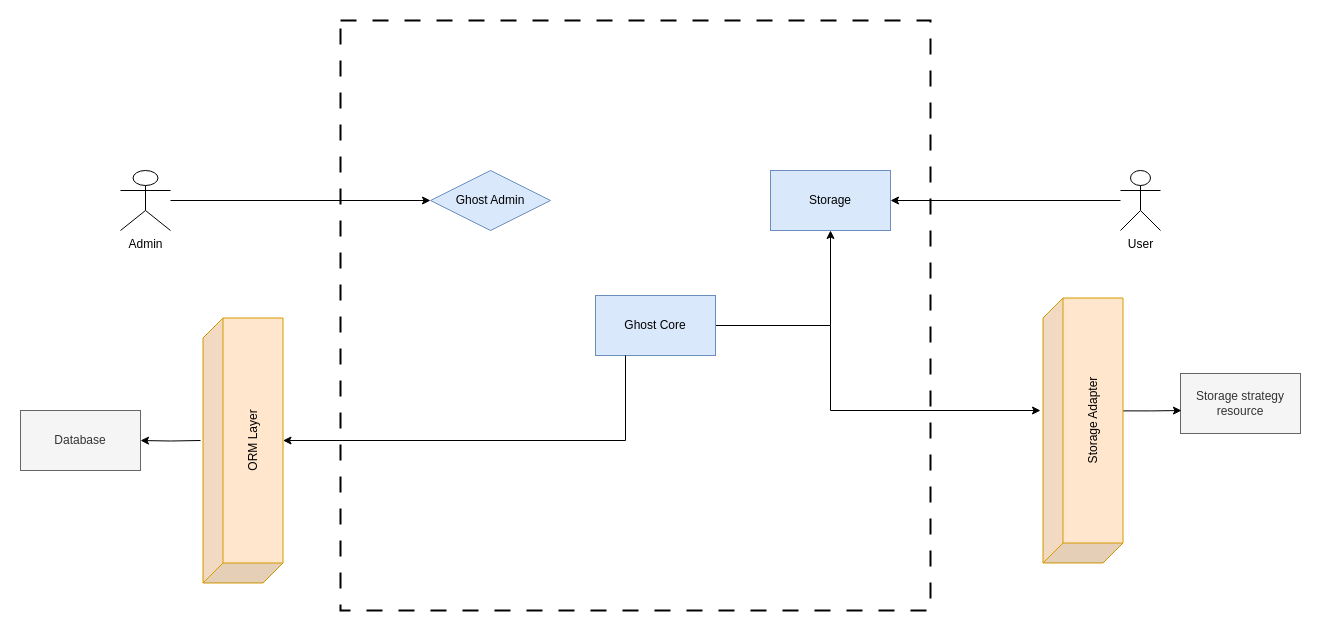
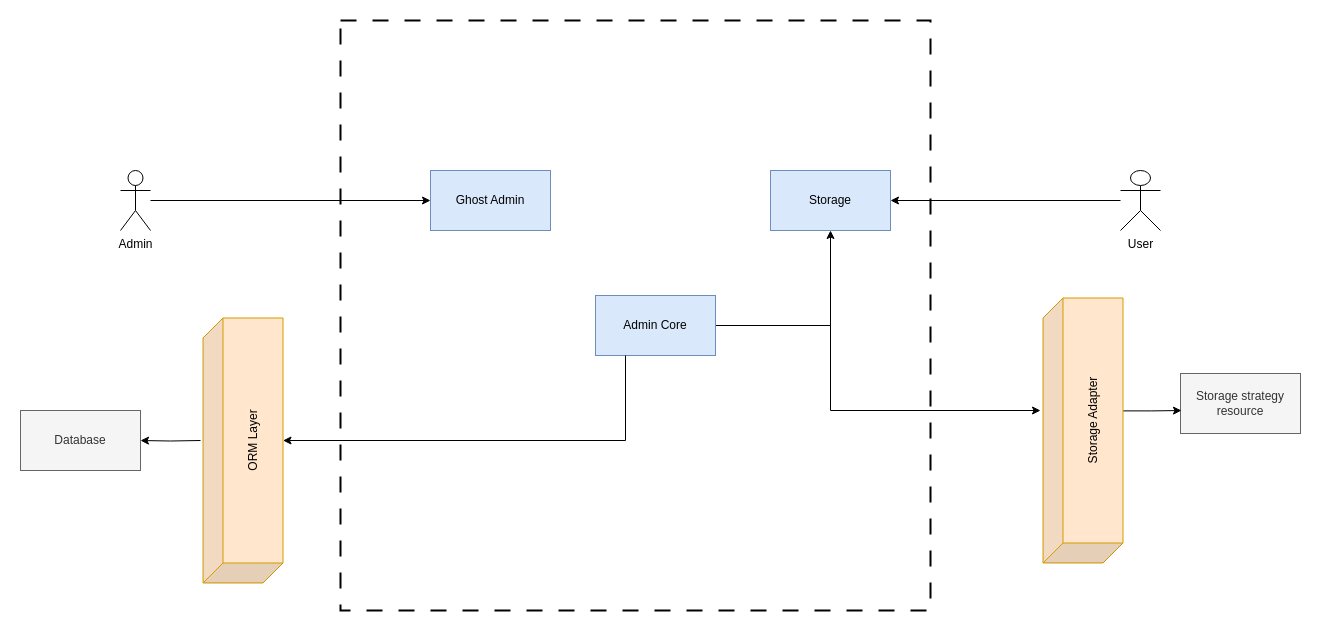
node "Admin": size 50x60 -> 30x60
node "Ghost Admin": shape diamond -> rectangle
node "Ghost Core": label "Ghost Core" -> "Admin Core"
